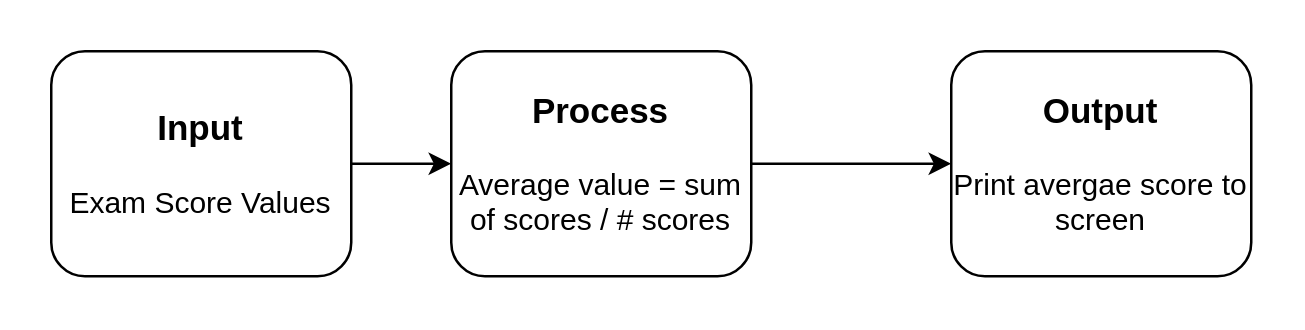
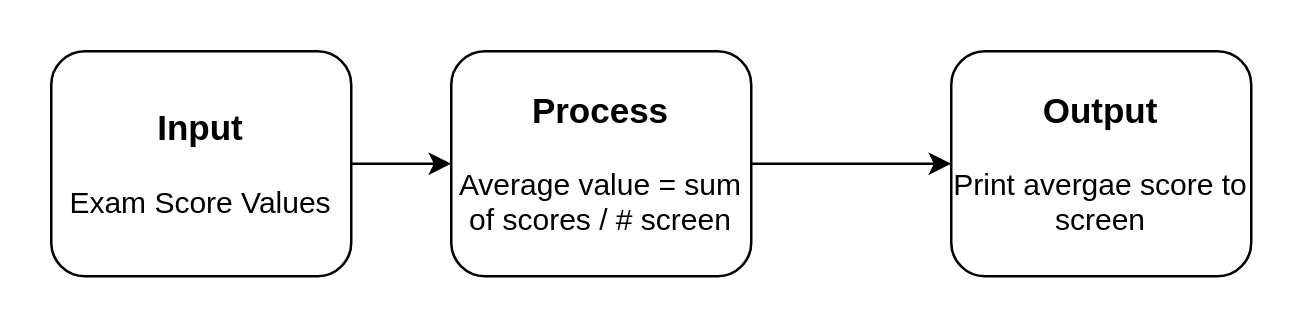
node "Process Average value = sum of scores / # scores": label "Process Average value = sum of scores / # scores" -> "Process Average value = sum of scores / # screen"
